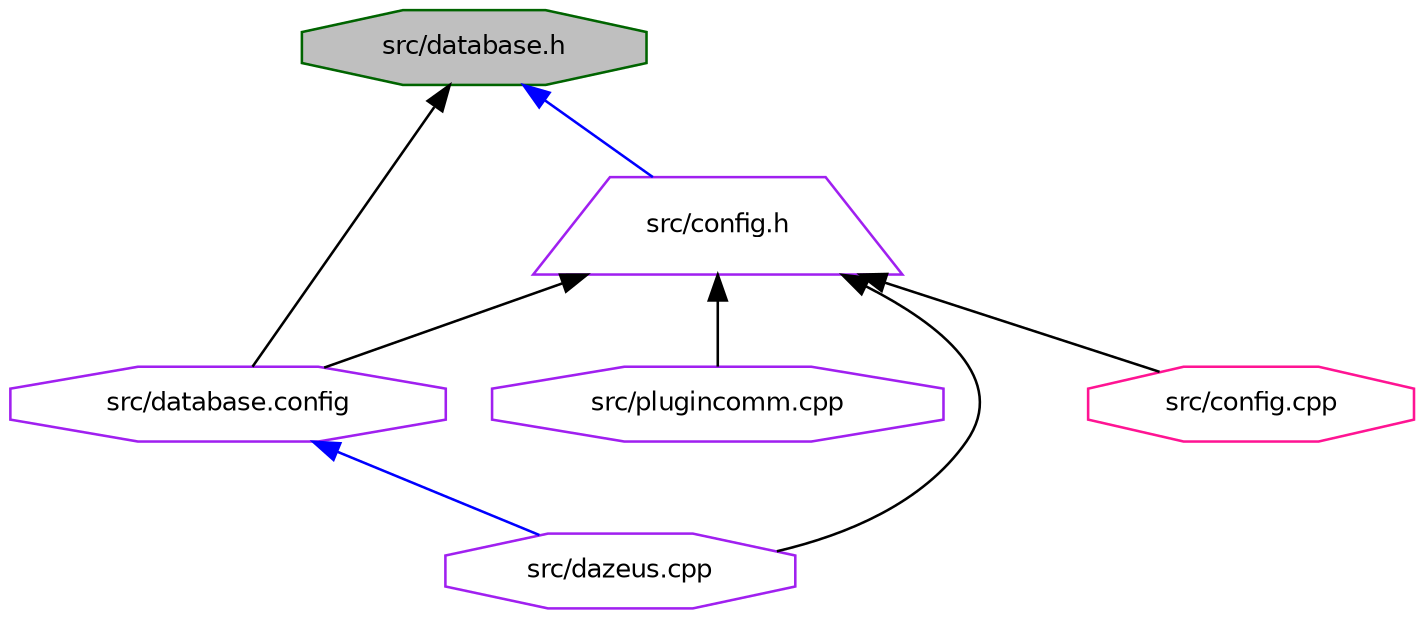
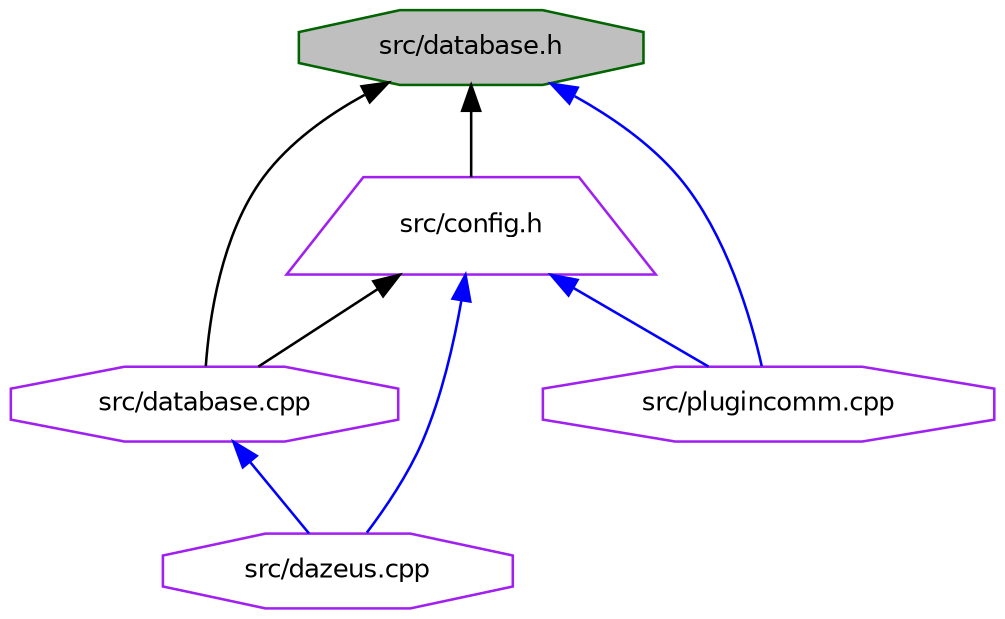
edge "src/config.h" -> "src/database.h": color blue -> black
edge "src/plugincomm.cpp" -> "src/database.h": added
edge "src/plugincomm.cpp" -> "src/config.h": color black -> blue
node "src/database.config": label "src/database.config" -> "src/database.cpp"
node "src/config.cpp": removed
edge "src/dazeus.cpp" -> "src/config.h": color black -> blue
